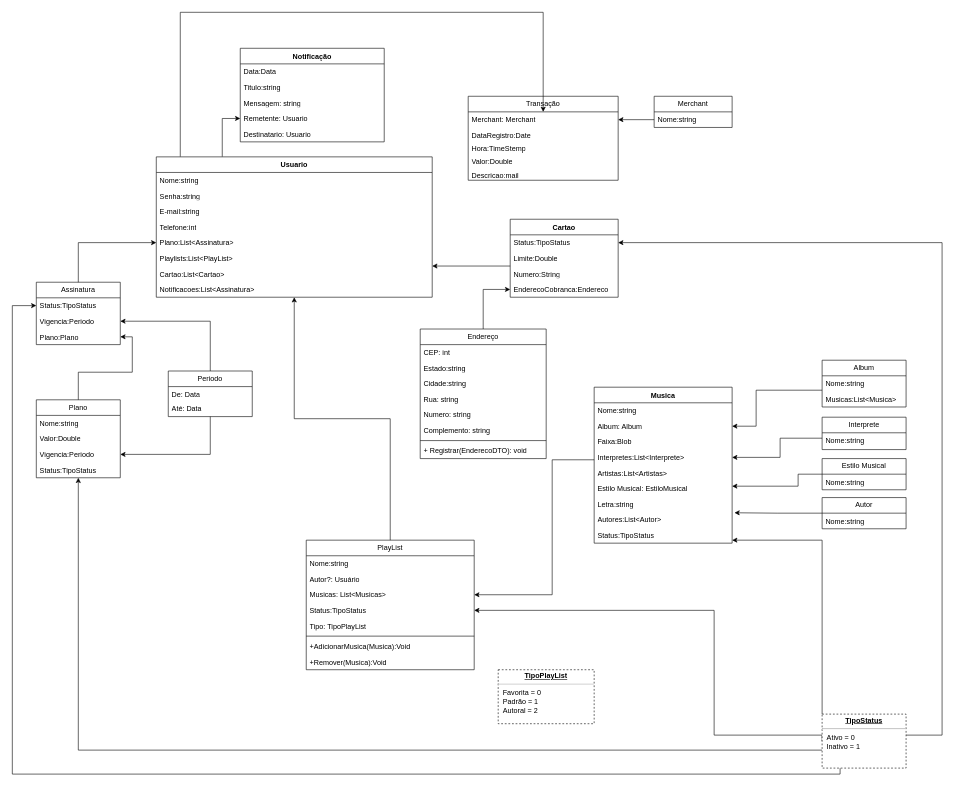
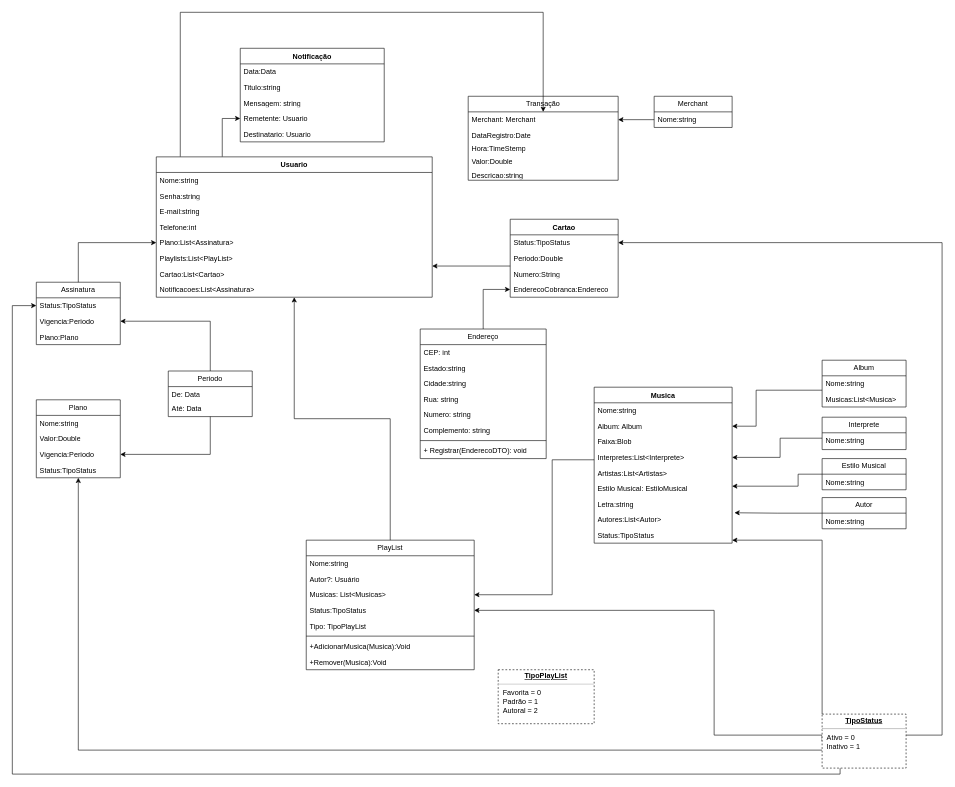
node "Descricao:mail": label "Descricao:mail" -> "Descricao:string"
node "Limite:Double": label "Limite:Double" -> "Periodo:Double"
edge "Plano" -> "Plano:Plano": removed
